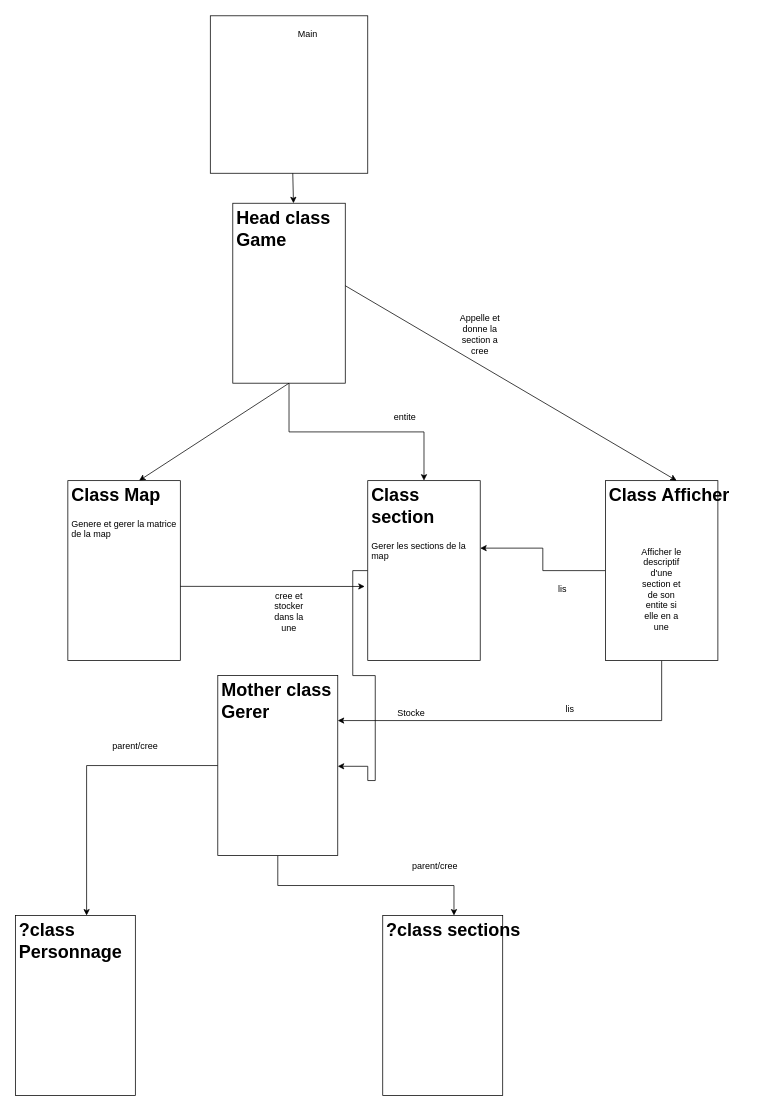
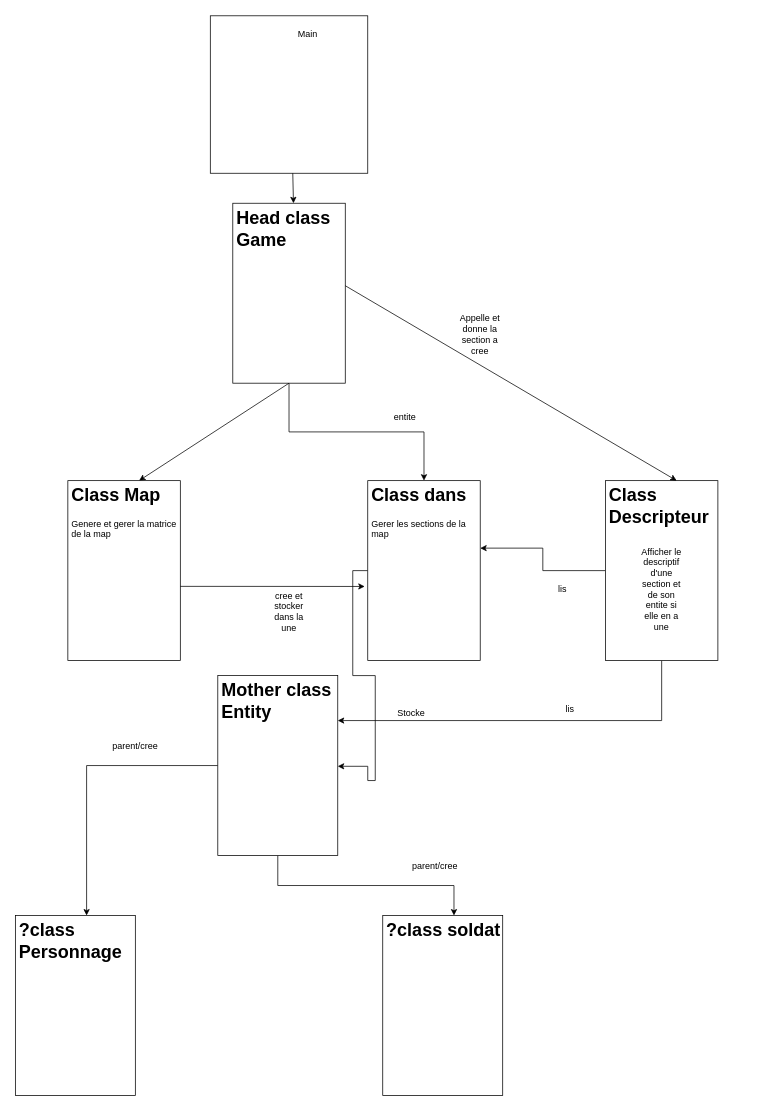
node "Class Afficher": label "Class Afficher" -> "Class Descripteur"
node "Class section Gerer les sections de la map": label "Class section Gerer les sections de la map" -> "Class dans Gerer les sections de la map"
node "Mother class Gerer": label "Mother class Gerer" -> "Mother class Entity"
node "?class sections": label "?class sections" -> "?class soldat"
